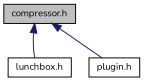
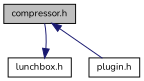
edge "lunchbox.h" -> "compressor.h": reversed
